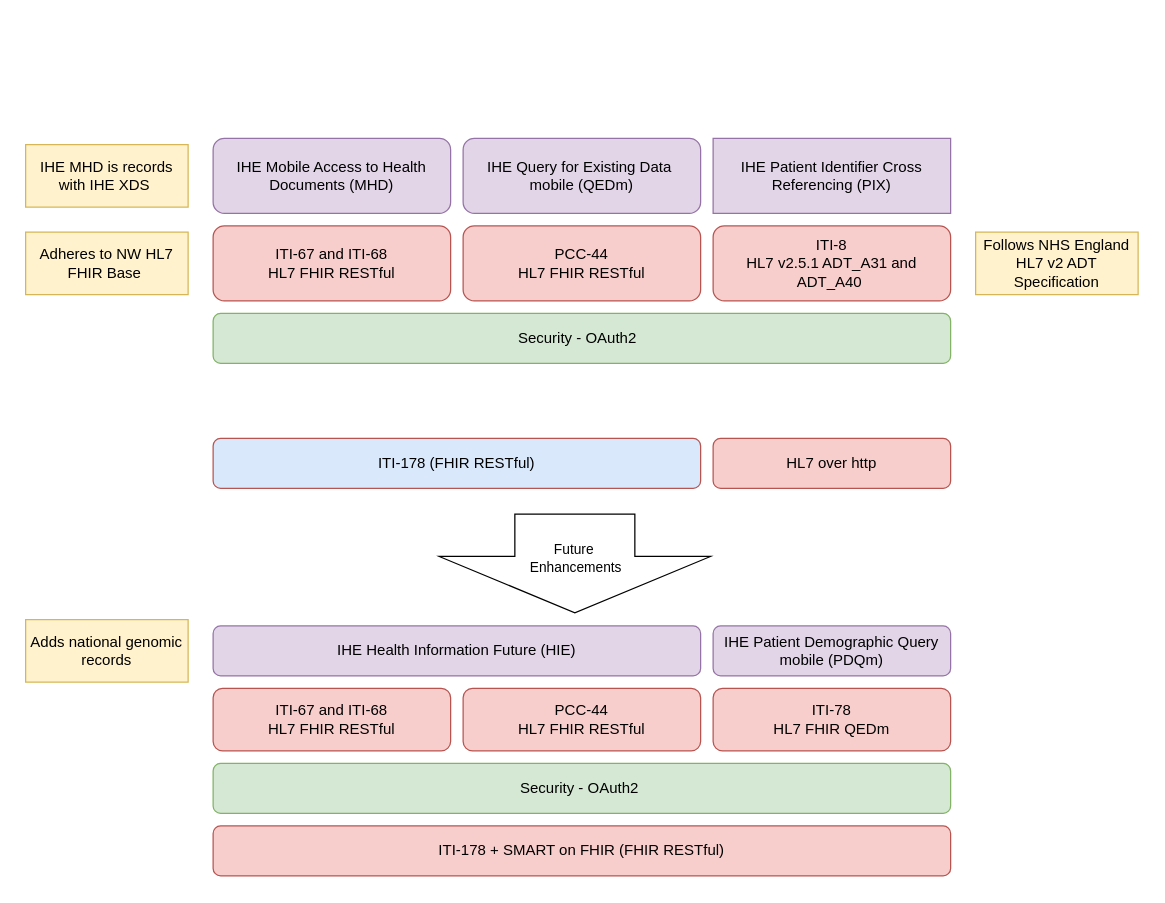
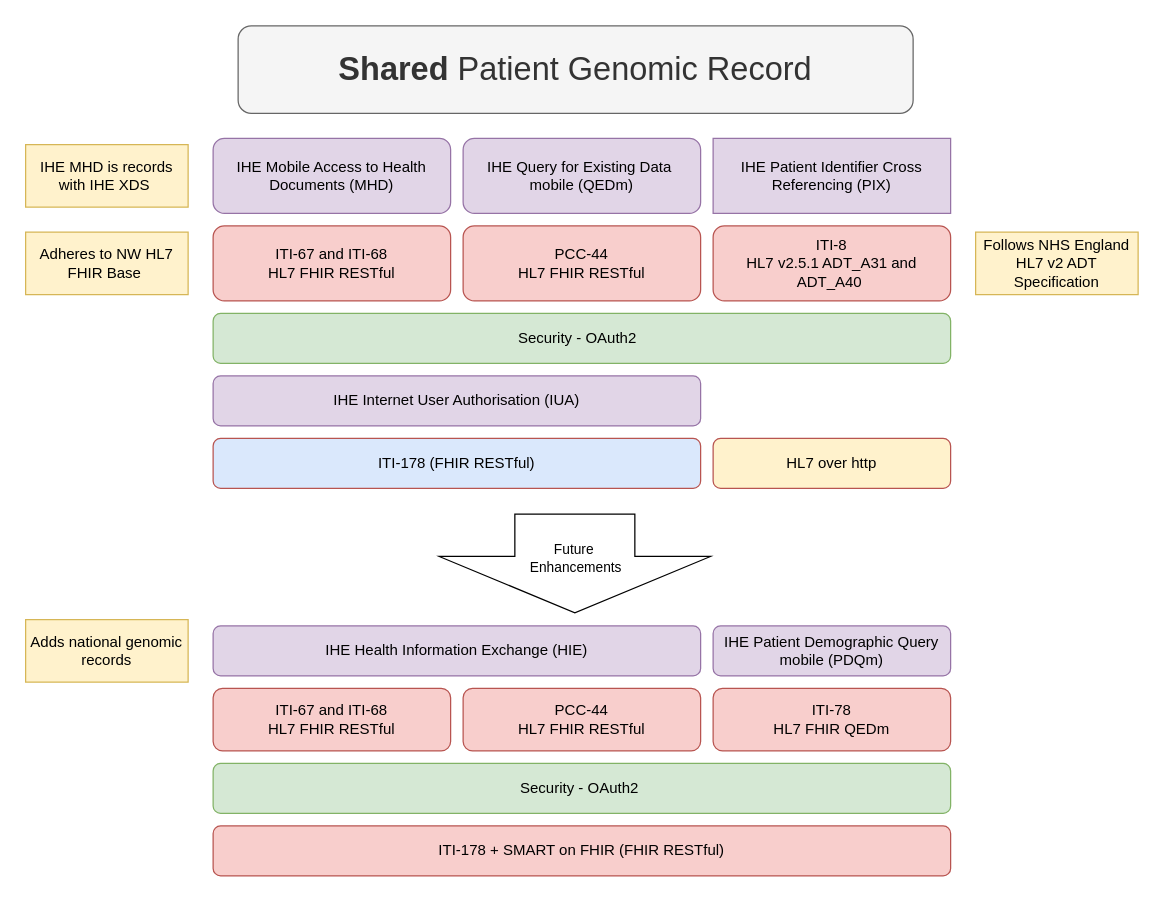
node "Shared Patient Genomic Record": added
node "IHE Internet User Authorisation (IUA)": added
node "HL7 over http": fillcolor #f8cecc -> #fff2cc
node "IHE Health Information Future (HIE)": label "IHE Health Information Future (HIE)" -> "IHE Health Information Exchange (HIE)"
